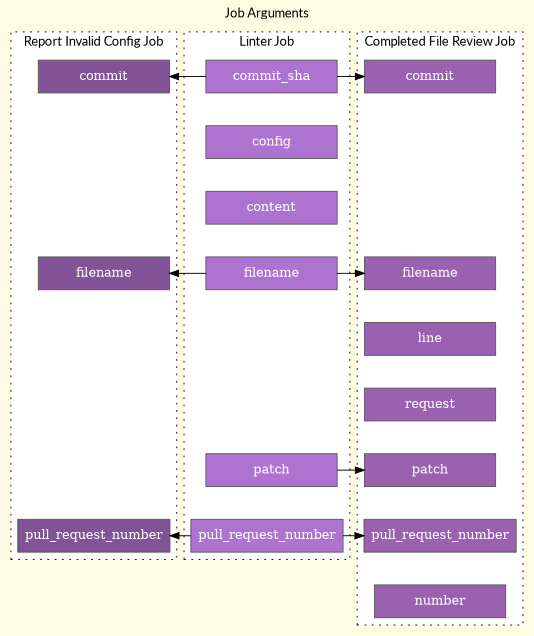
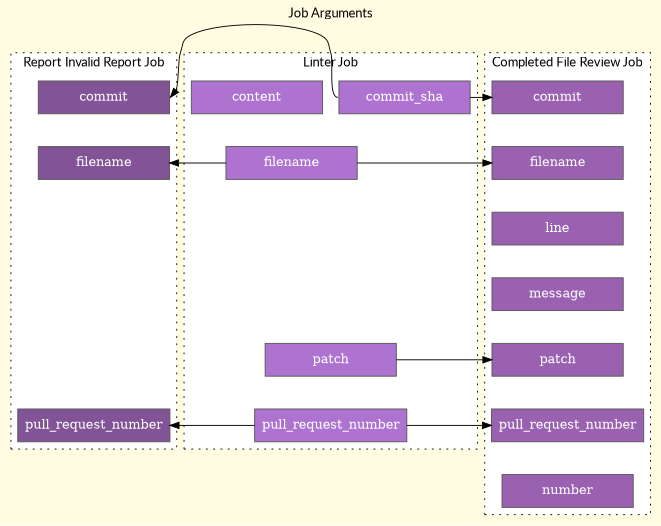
cluster "Report Invalid Config Job": label "Report Invalid Config Job" -> "Report Invalid Report Job"
node "config": removed
node "request": label "request" -> "message"
